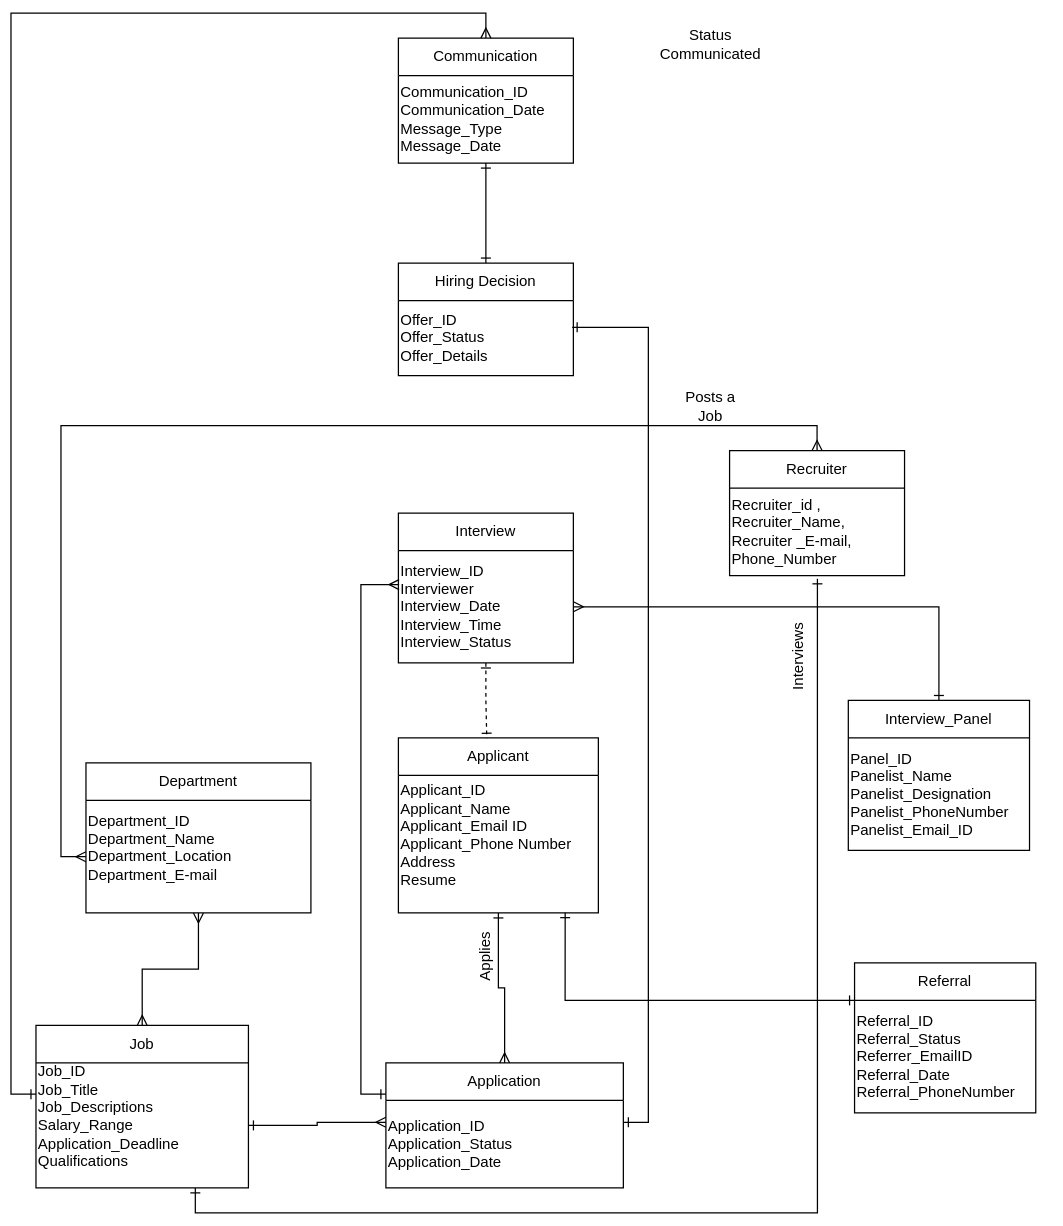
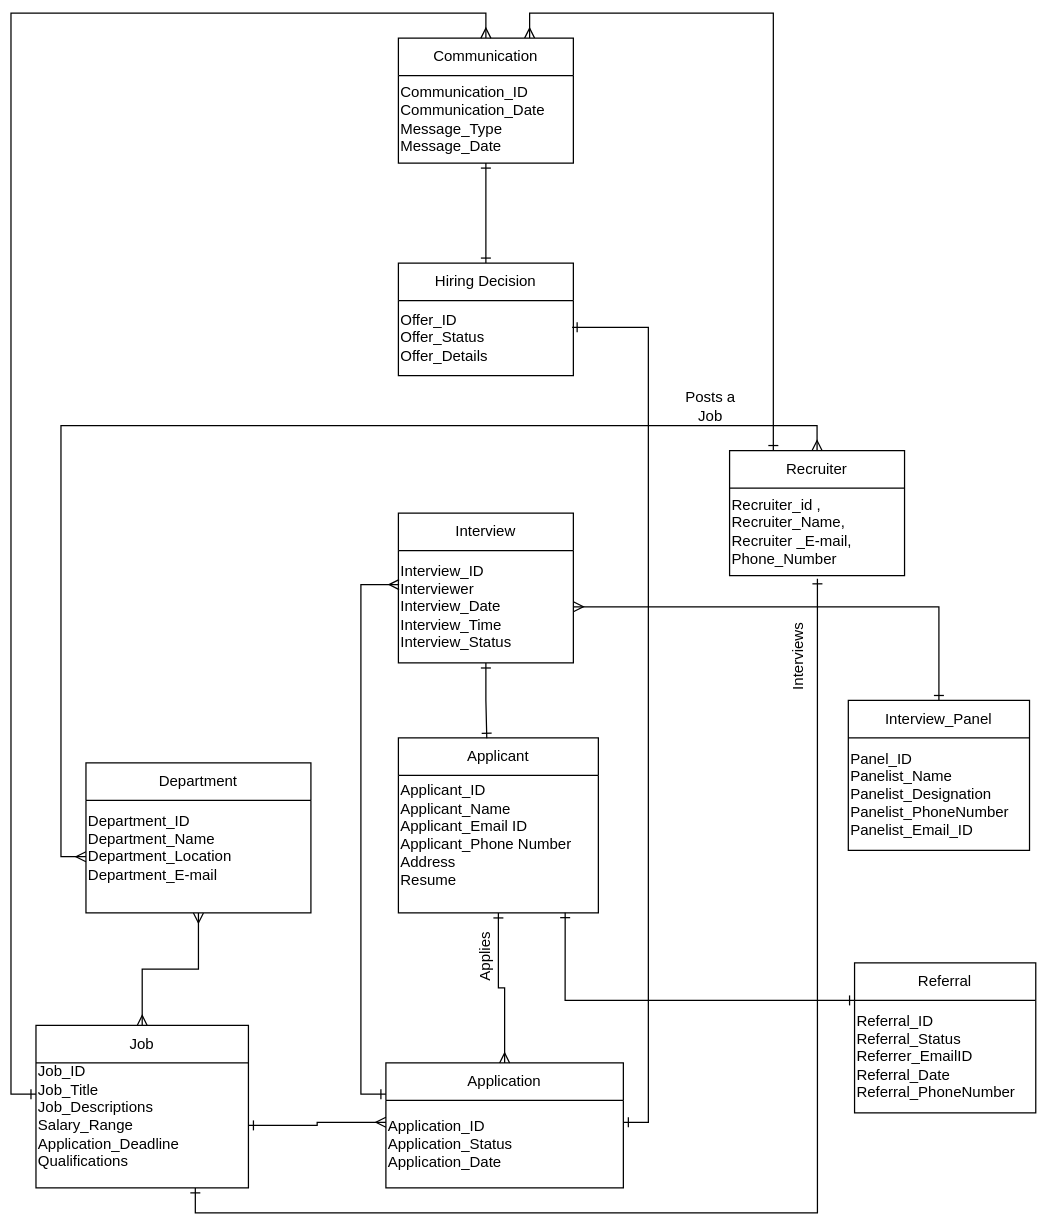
node "Status Communicated": removed
edge "Communication" -- "Recruiter": added
edge "Interview" -- "Applicant": style dashed -> solid
